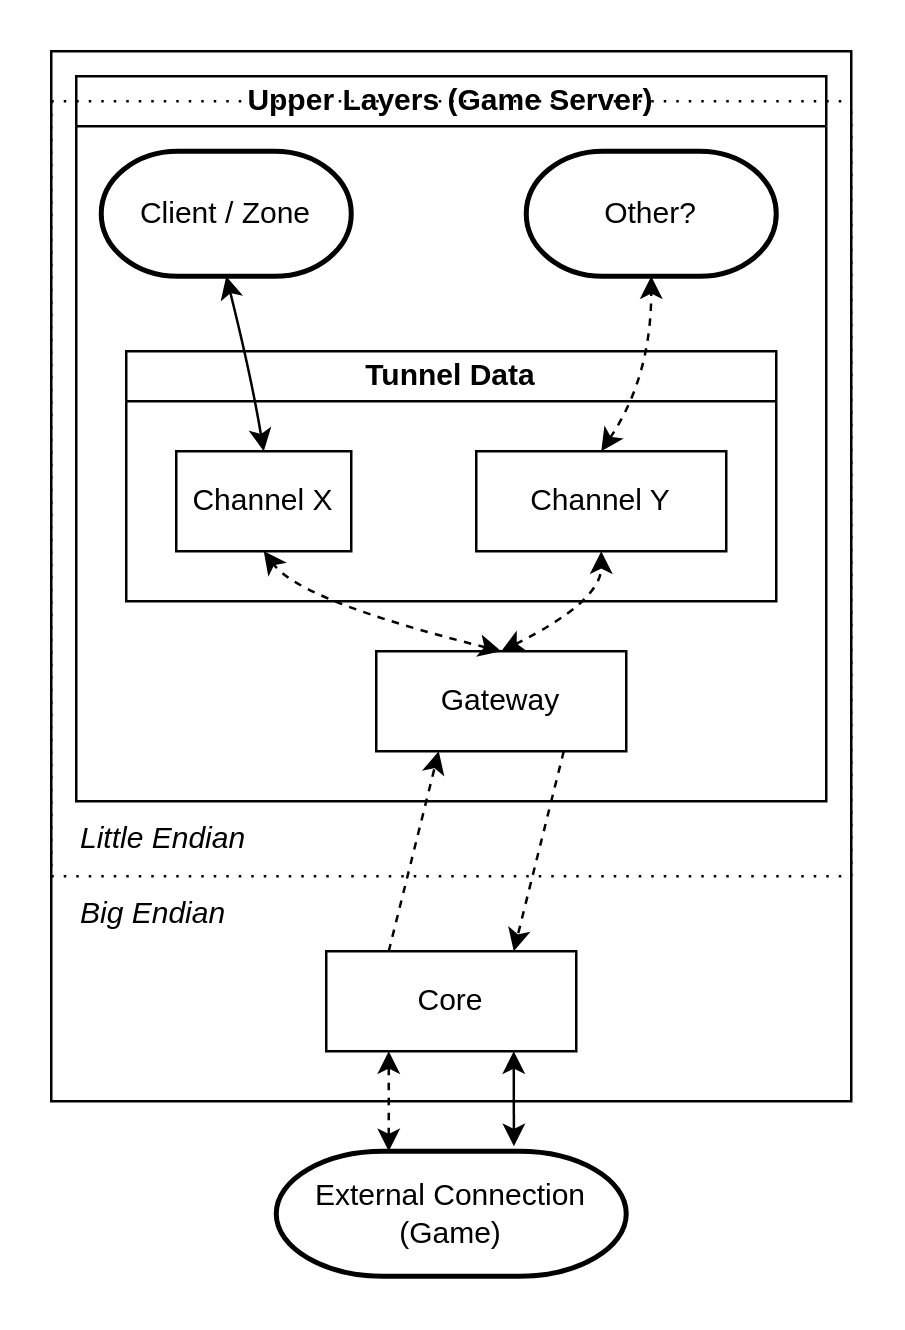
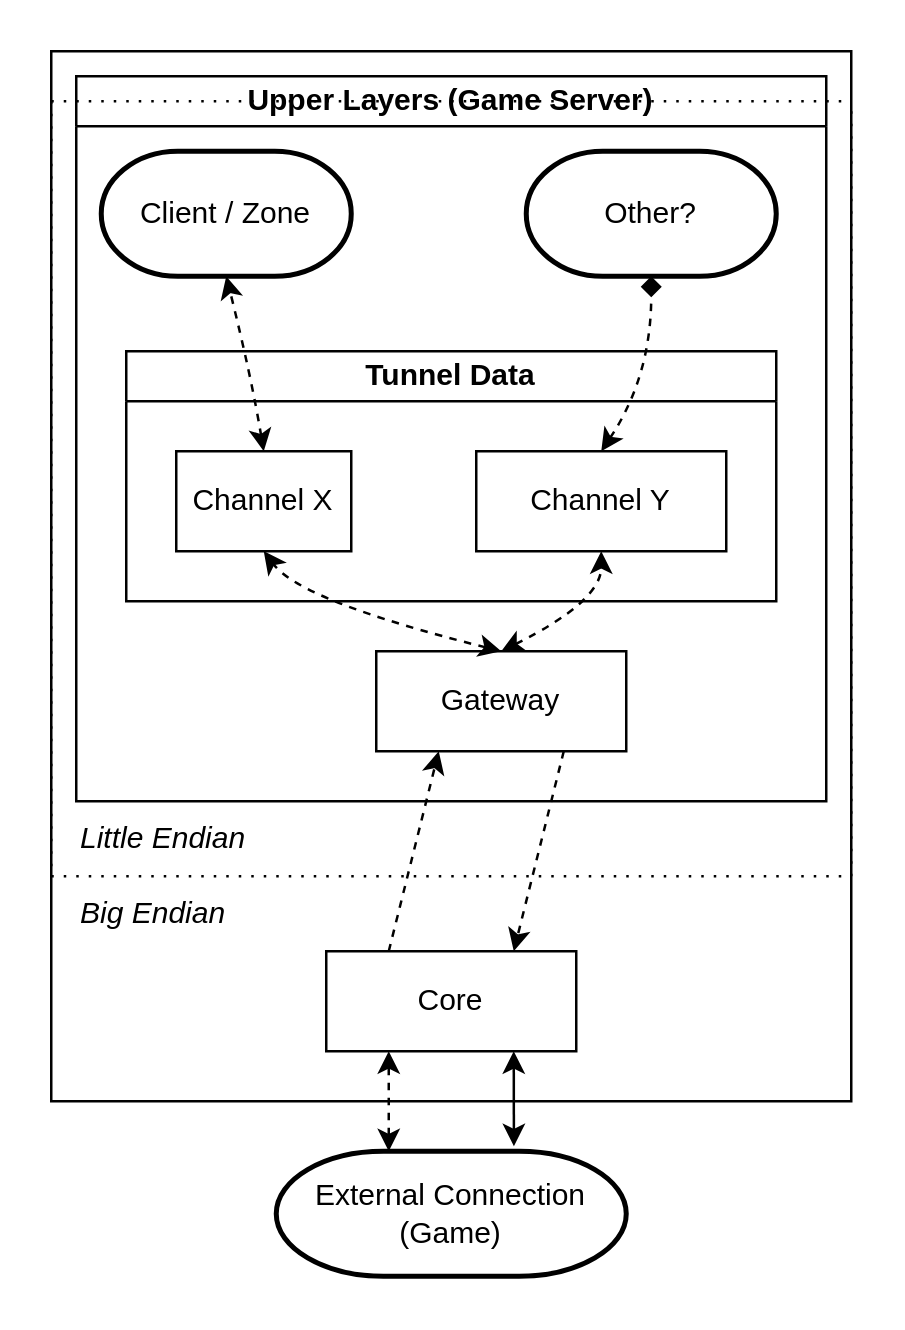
edge "Other?" -- "Channel Y": arrowhead classic -> diamond
edge "Client / Zone" -- "Channel X": style solid -> dashed
